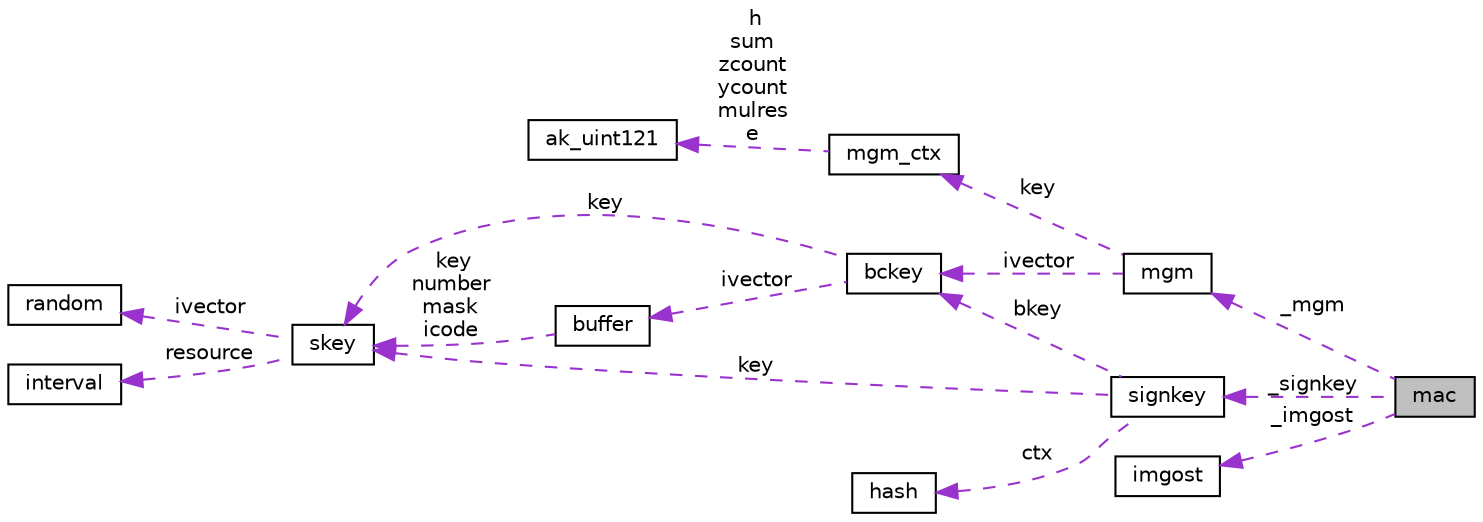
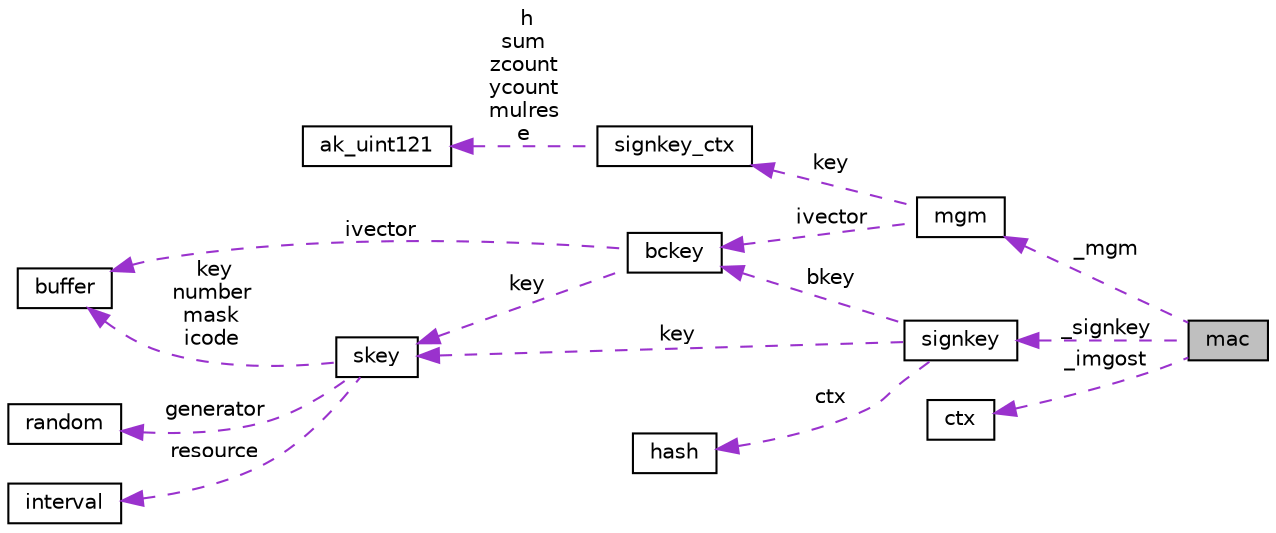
node "mgm_ctx": label "mgm_ctx" -> "signkey_ctx"
edge "skey" -> "random": label " ivector" -> " generator"
edge "buffer" -> "skey": reversed
node "imgost": label "imgost" -> "ctx"
